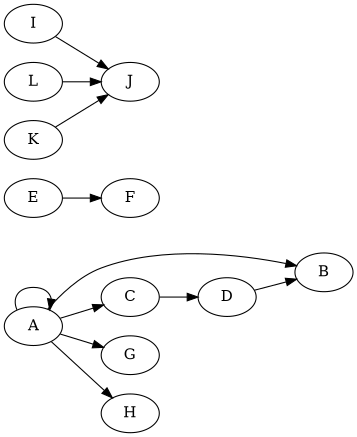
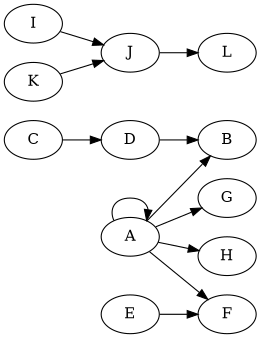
edge "L" -> "J": reversed
edge "A" -> "C": now "A" -> "F"
